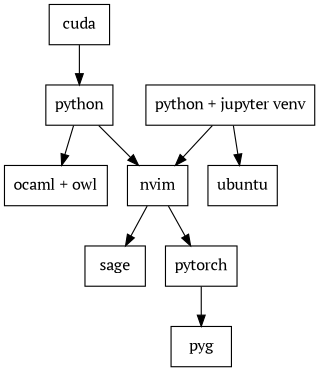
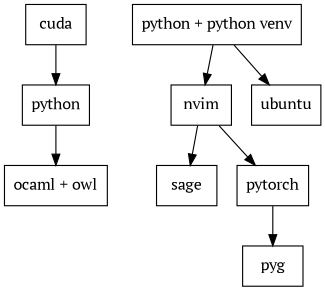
node "python + jupyter venv": label "python + jupyter venv" -> "python + python venv"
edge "python" -> "nvim": removed
